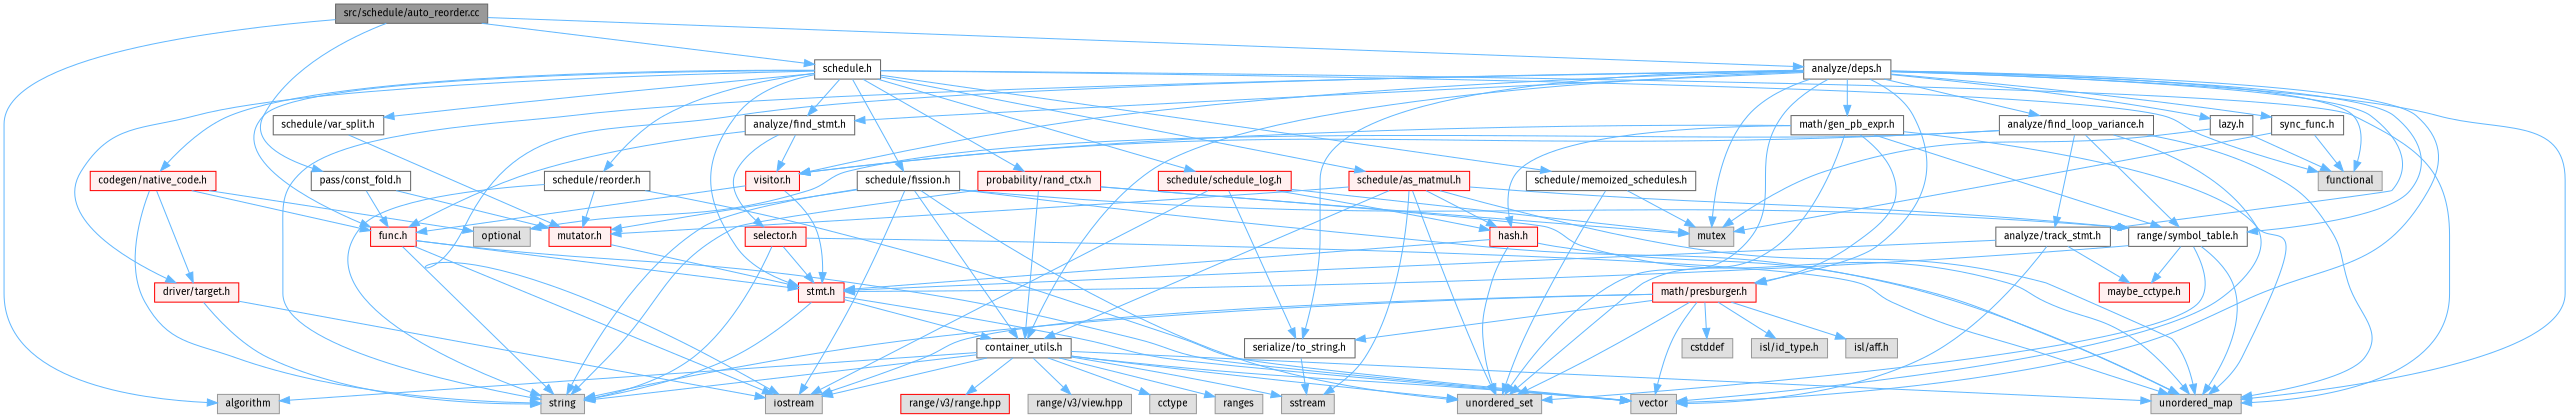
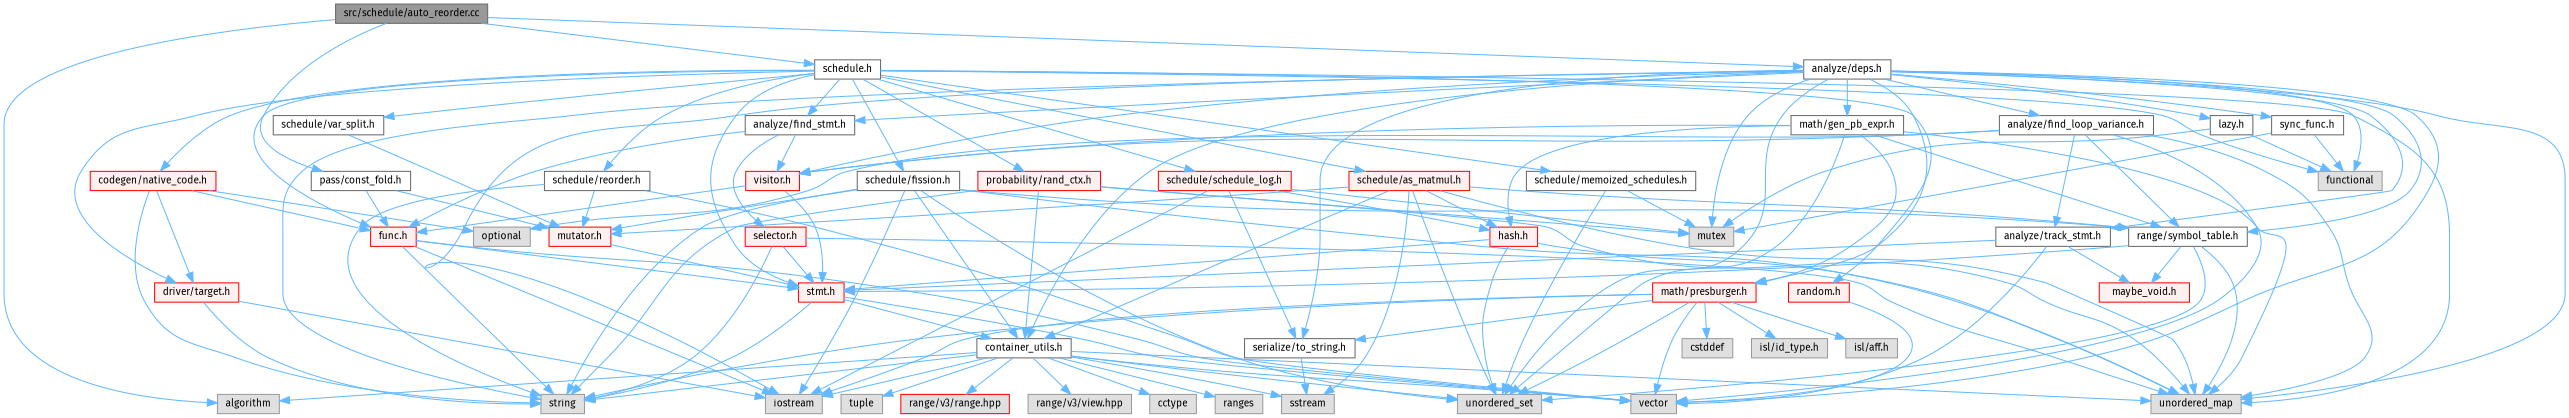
node "random.h": added
node "maybe_cctype.h": label "maybe_cctype.h" -> "maybe_void.h"
node "tuple": added
